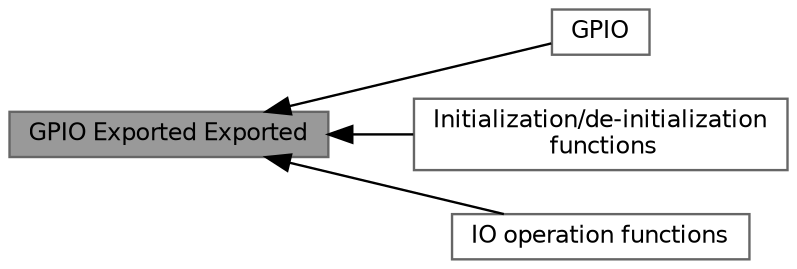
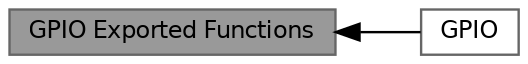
node "GPIO Exported Exported": label "GPIO Exported Exported" -> "GPIO Exported Functions"
node "Initialization/de-initialization functions": removed
node "IO operation functions": removed
